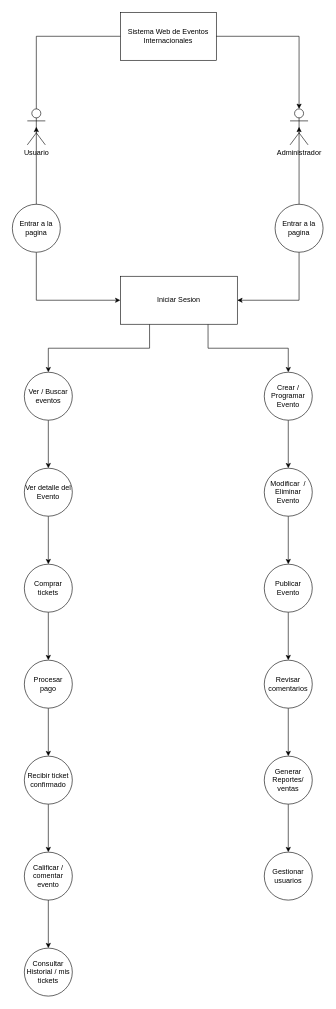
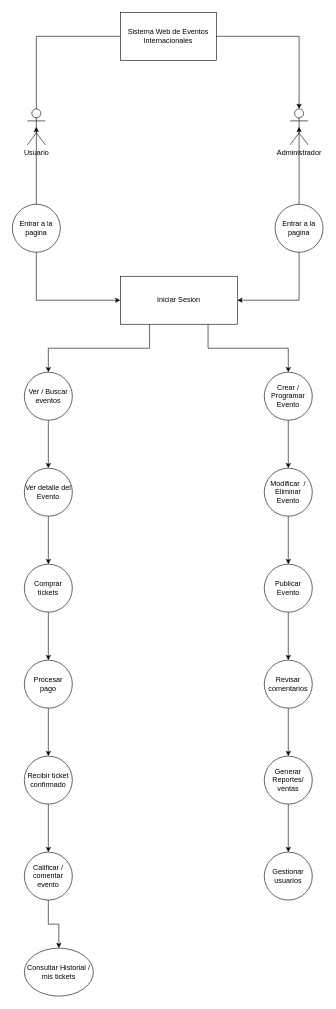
node "Consultar Historial / mis tickets": size 48x48 -> 69x48
